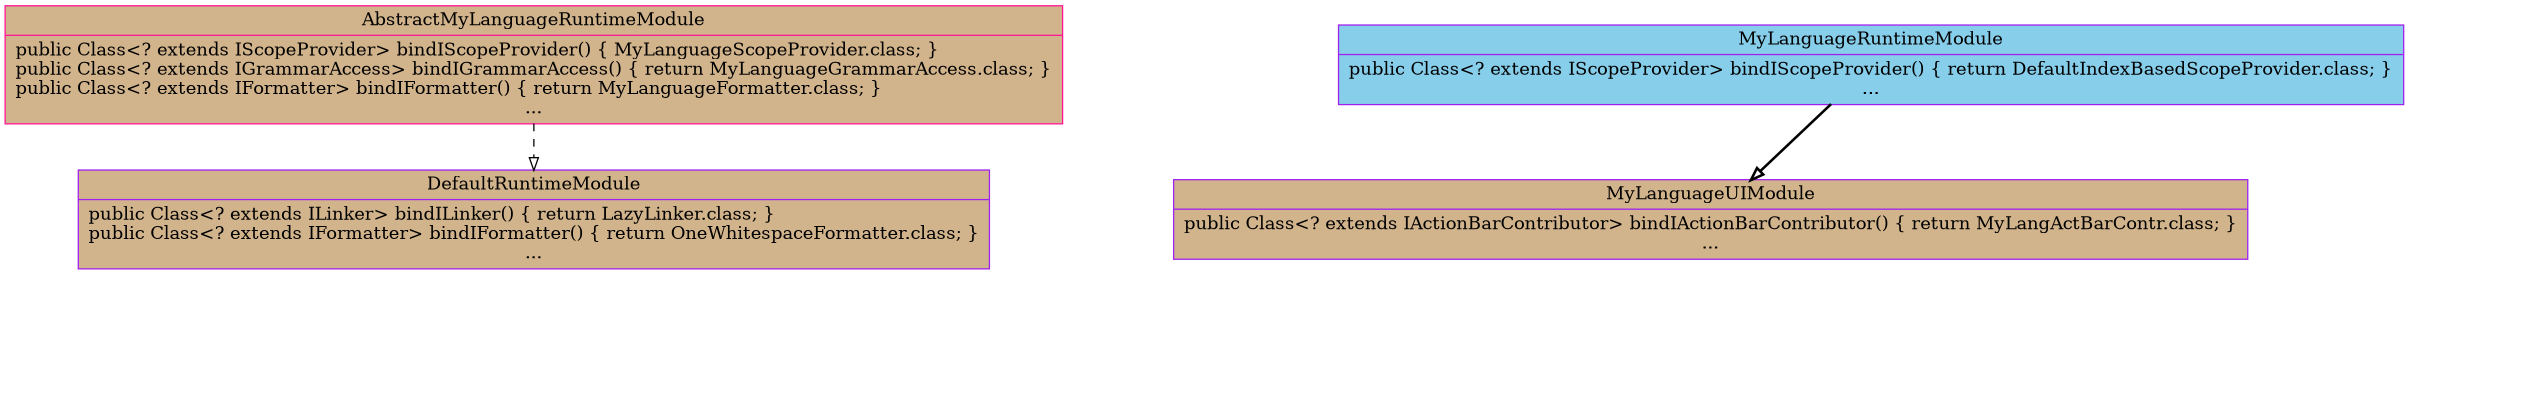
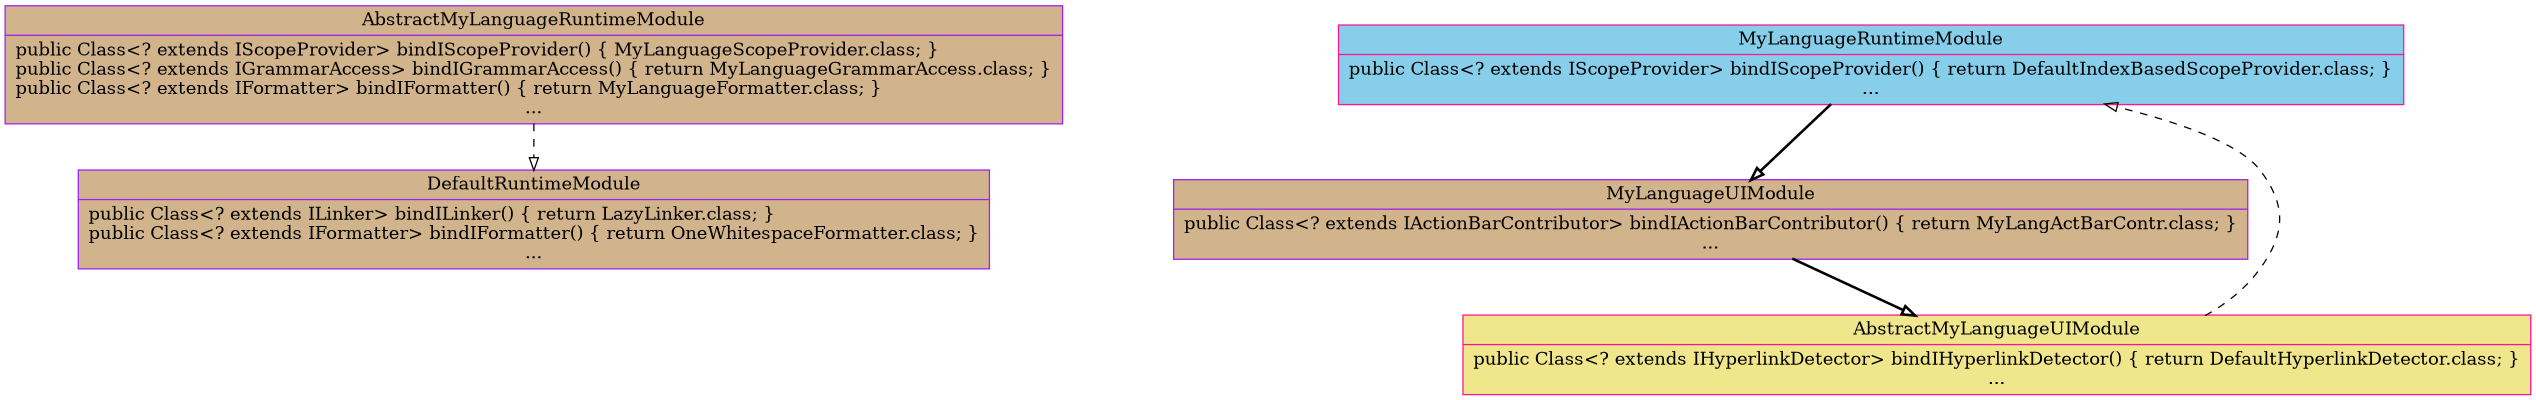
node "AbstractMyLanguageRuntimeModule": color deeppink -> purple
node "MyLanguageRuntimeModule": color purple -> deeppink
node "AbstractMyLanguageUIModule": added
